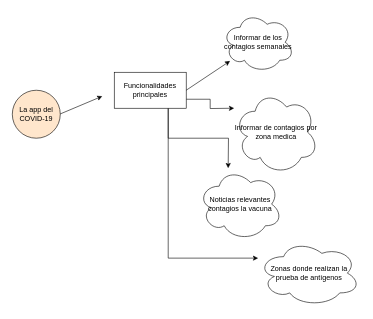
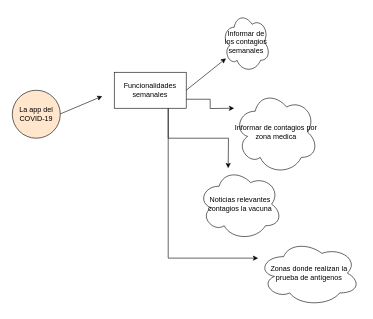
node "Informar de los contagios semanales": size 72x60 -> 48x60
node "Funcionalidades principales": label "Funcionalidades principales" -> "Funcionalidades semanales"
